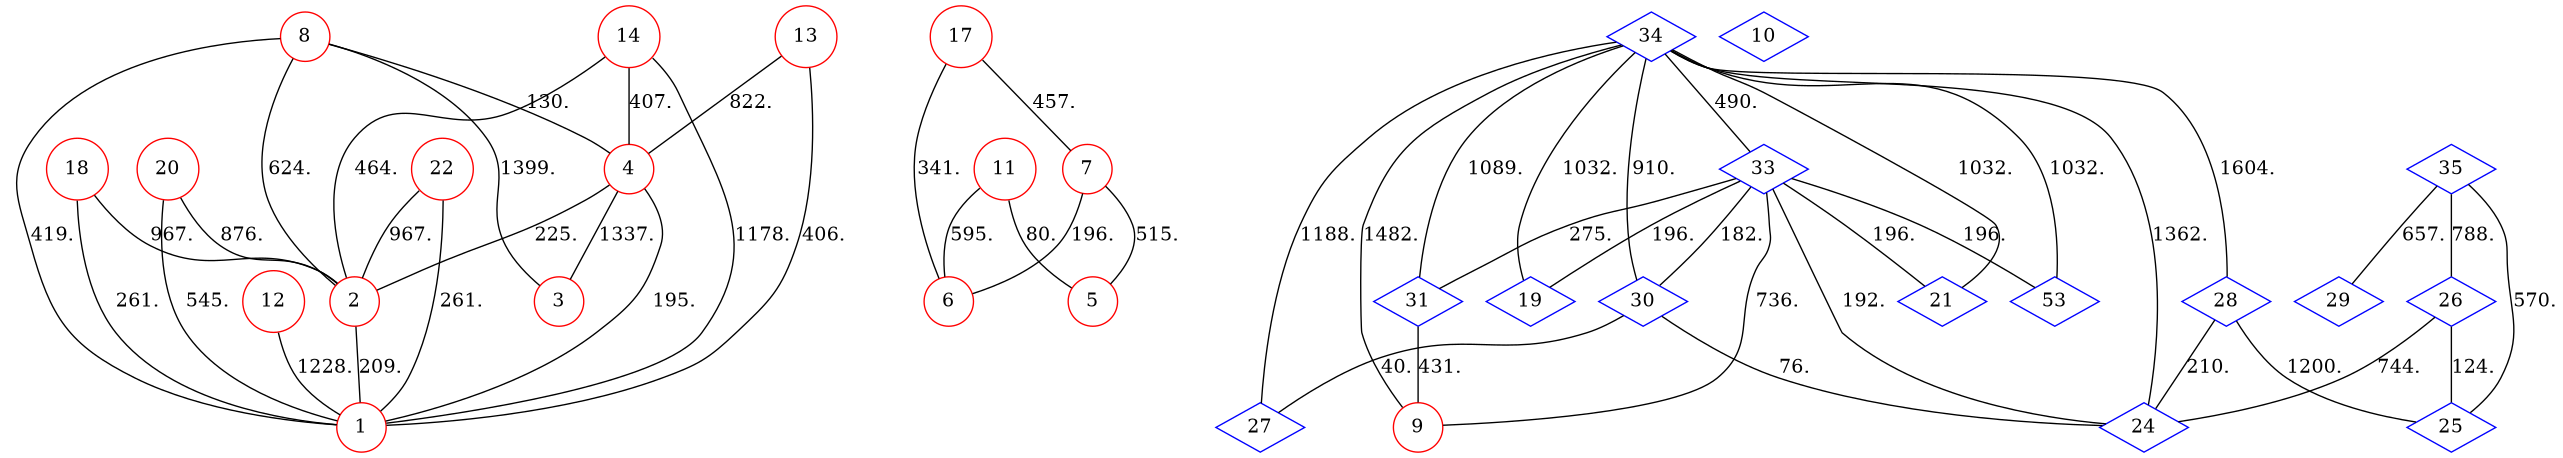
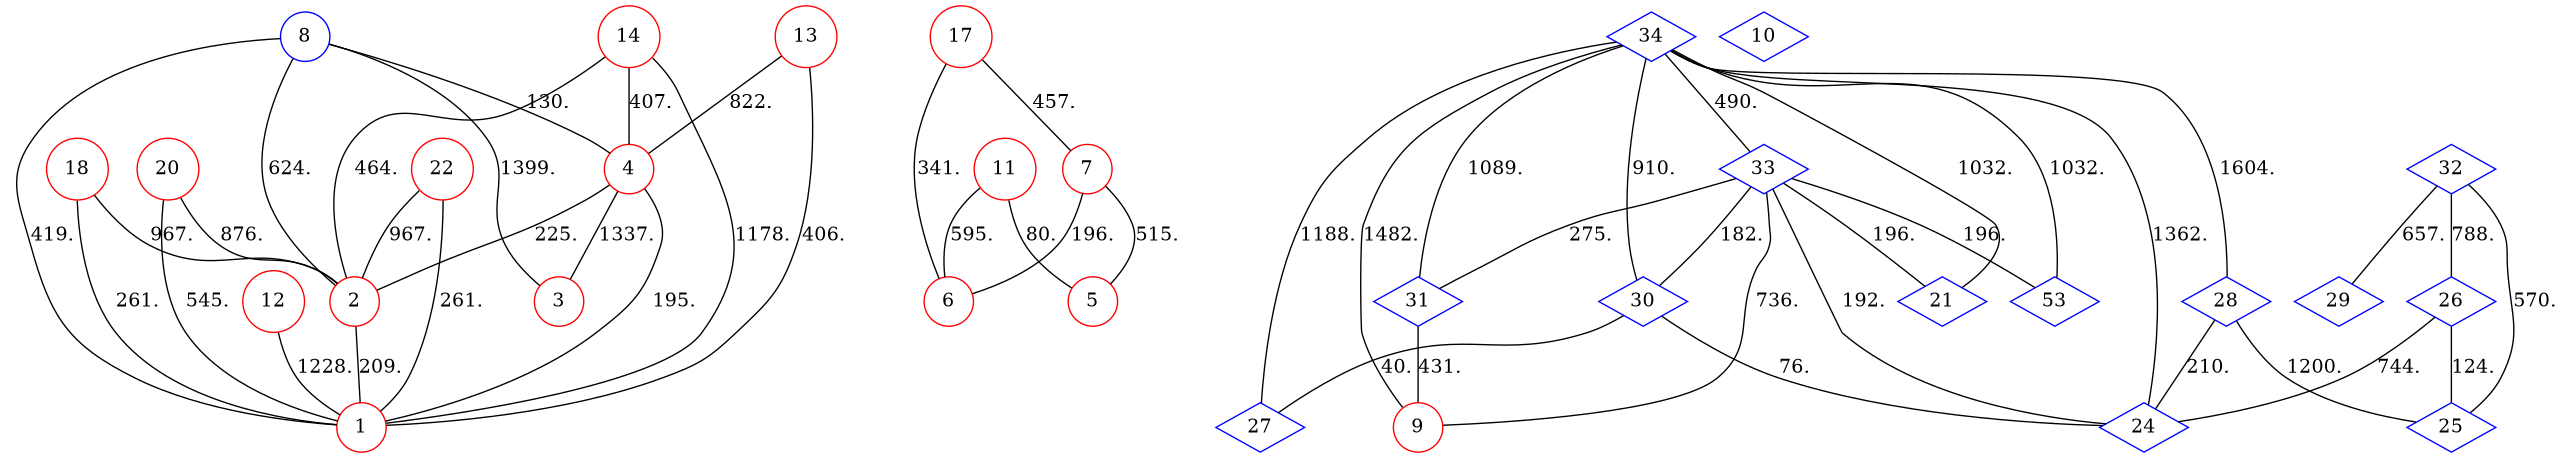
node "8": color #ff0000 -> #0000ff
node "35": label "35" -> "32"
node "19": removed
